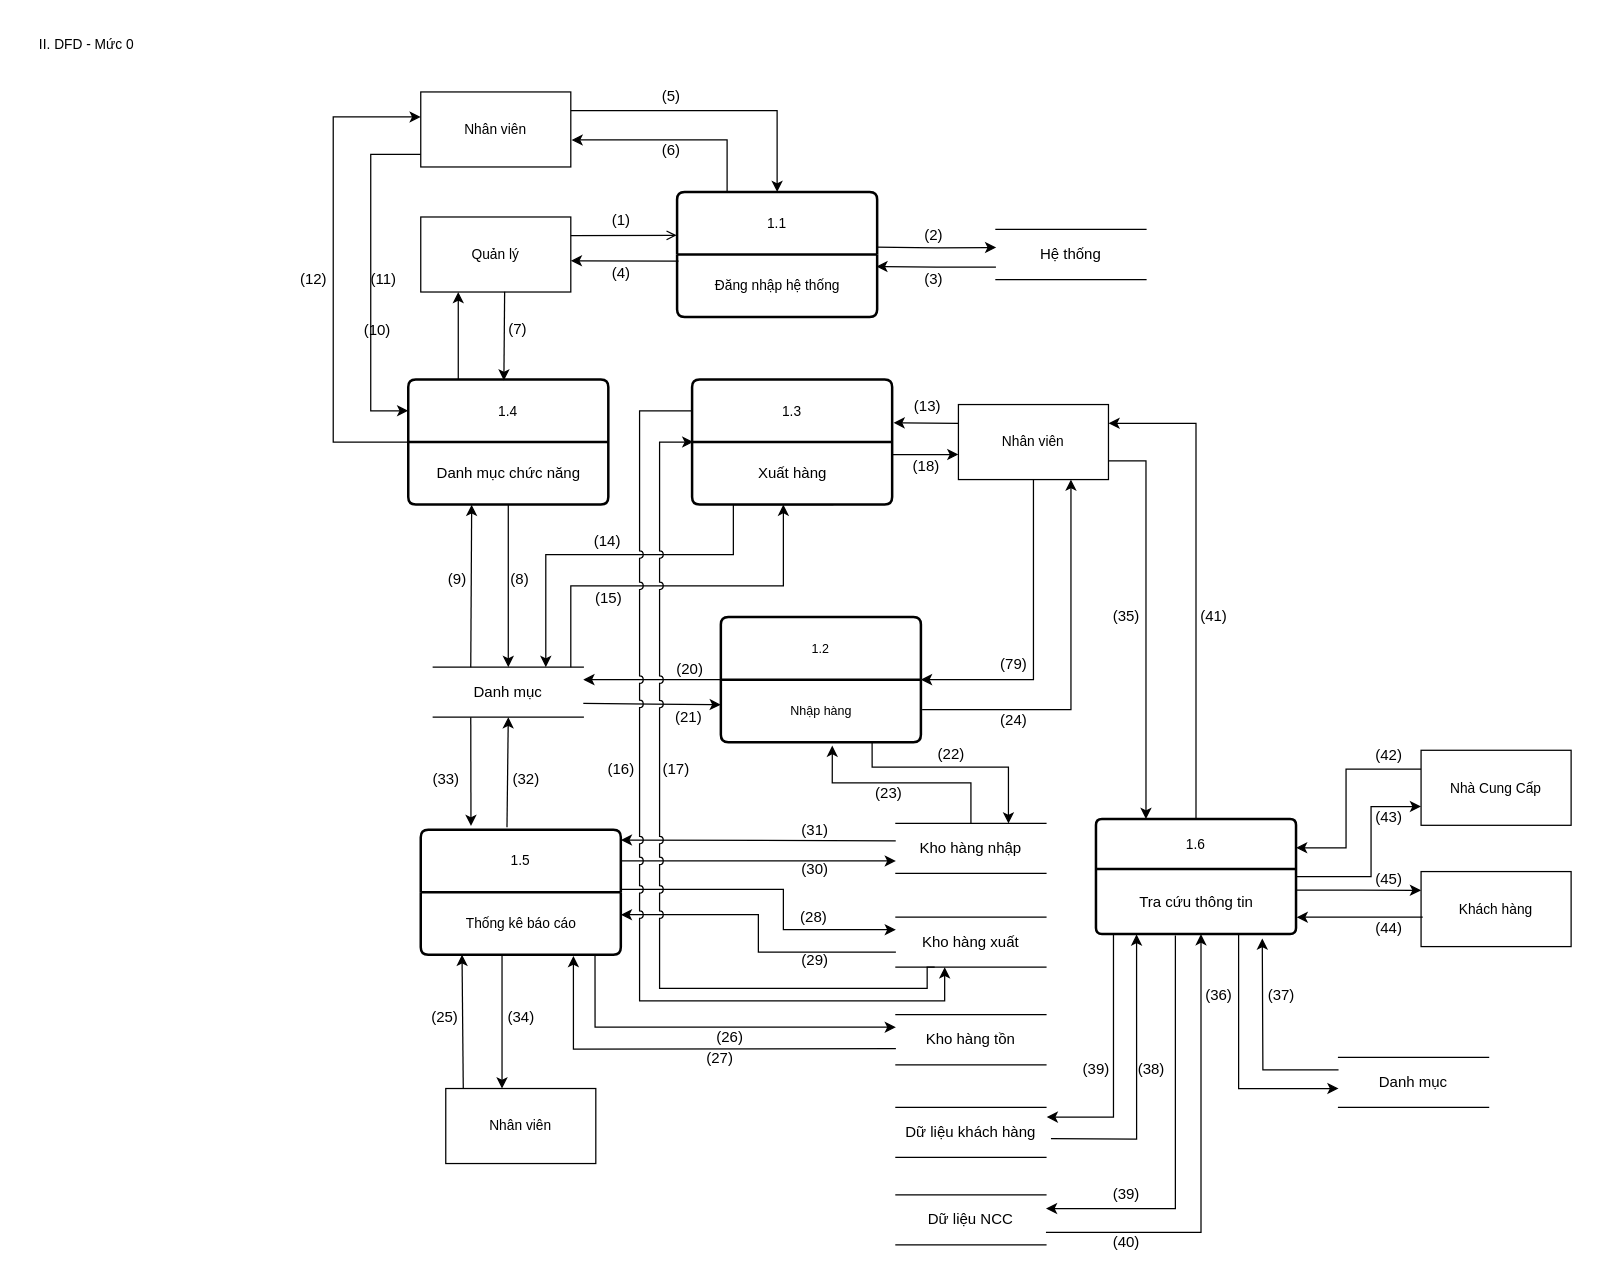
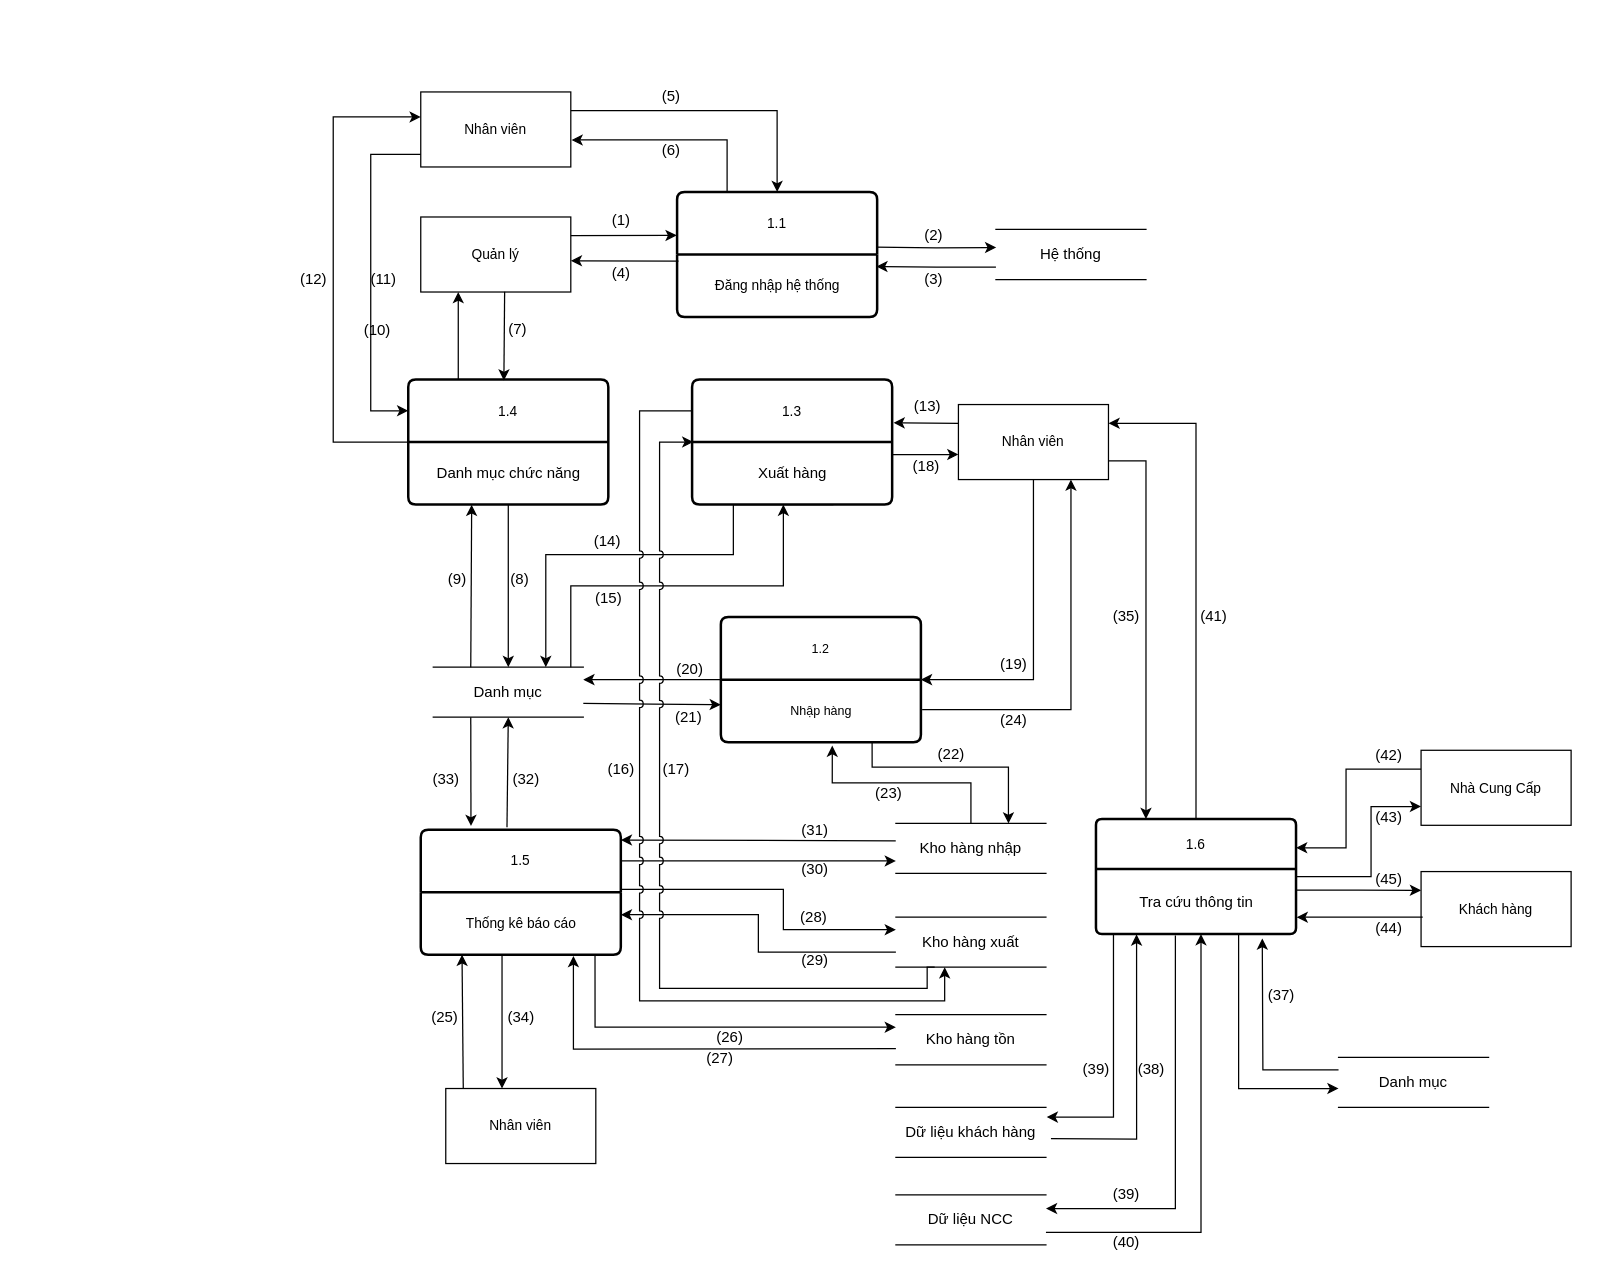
node "II. DFD - Mức 0": removed
edge "Quản lý" -> "1.1": arrowhead open -> classic
node "(79)": label "(79)" -> "(19)"
node "(36)": removed
